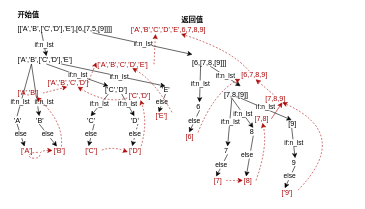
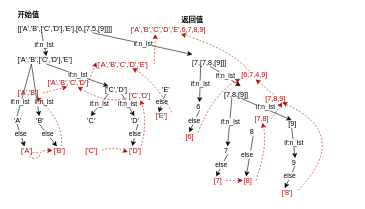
node "[6,[7,8,[9]]]": label "[6,[7,8,[9]]]" -> "[7,[7,8,[9]]]"
edge "['A','B',['C','D'],'E']" -> "'E'": removed, label "if:n_lst"
node "[6,7,8,9]": label "[6,7,8,9]" -> "[6,7,4,9]"
edge "[7,8,[9]]" -> "8": removed, label "if:n_lst"
edge "[7,8]" -> "[7,8,9]": style solid -> dashed
edge "'D'" -> "['D']": style dashed -> solid
edge "'C'" -> "['C']": removed, label "else"
node "['9']": label "['9']" -> "['8']"
